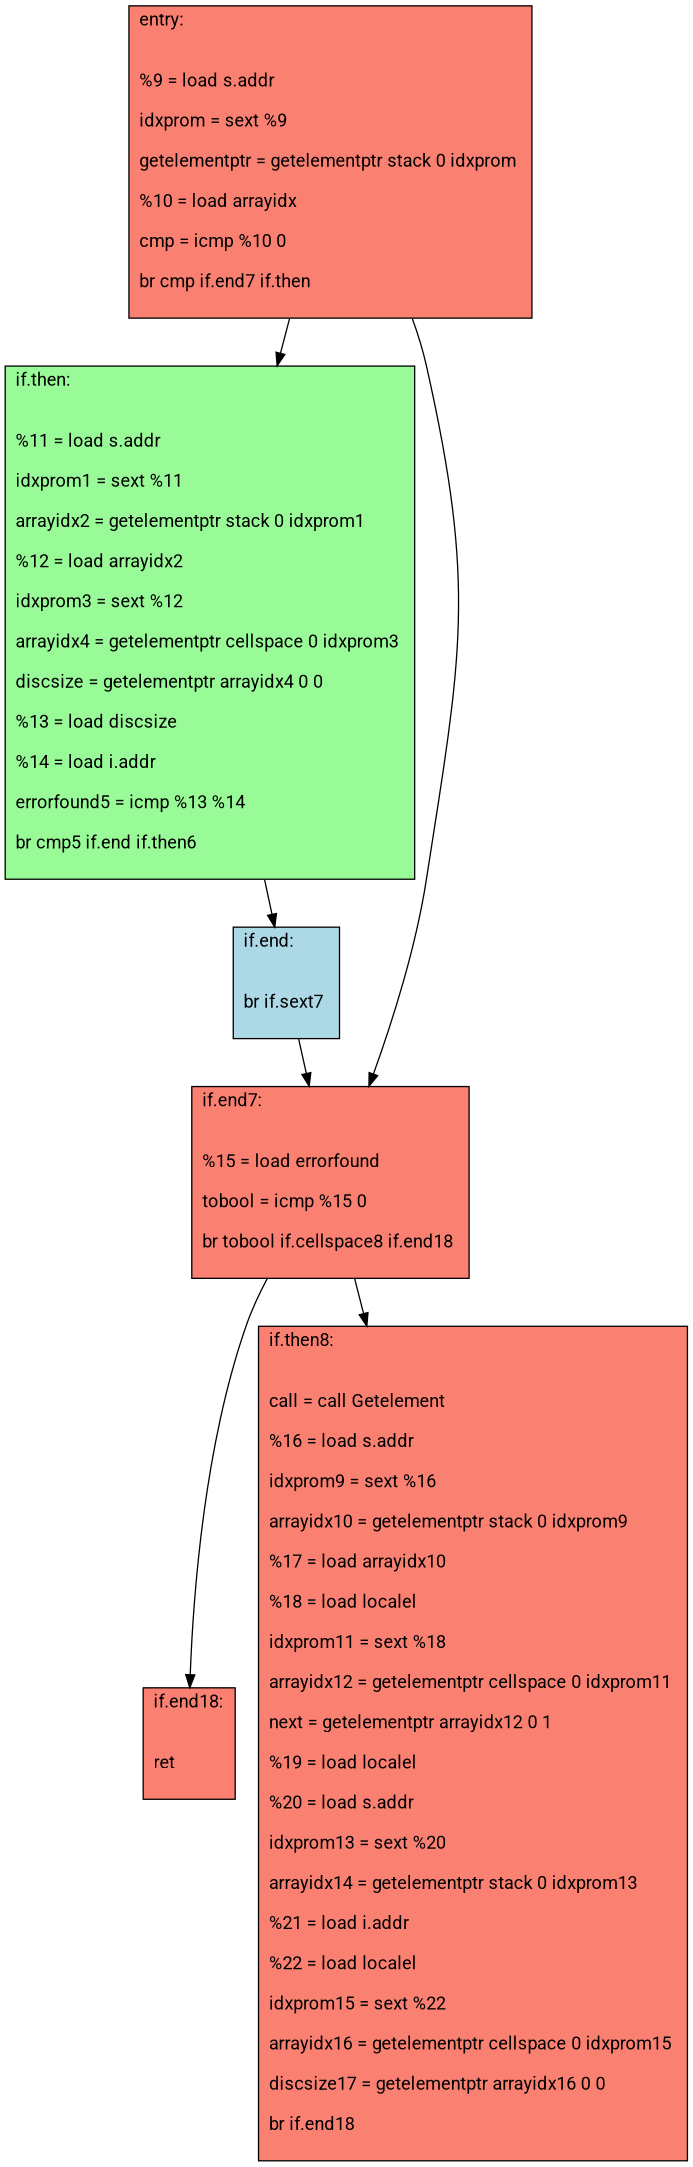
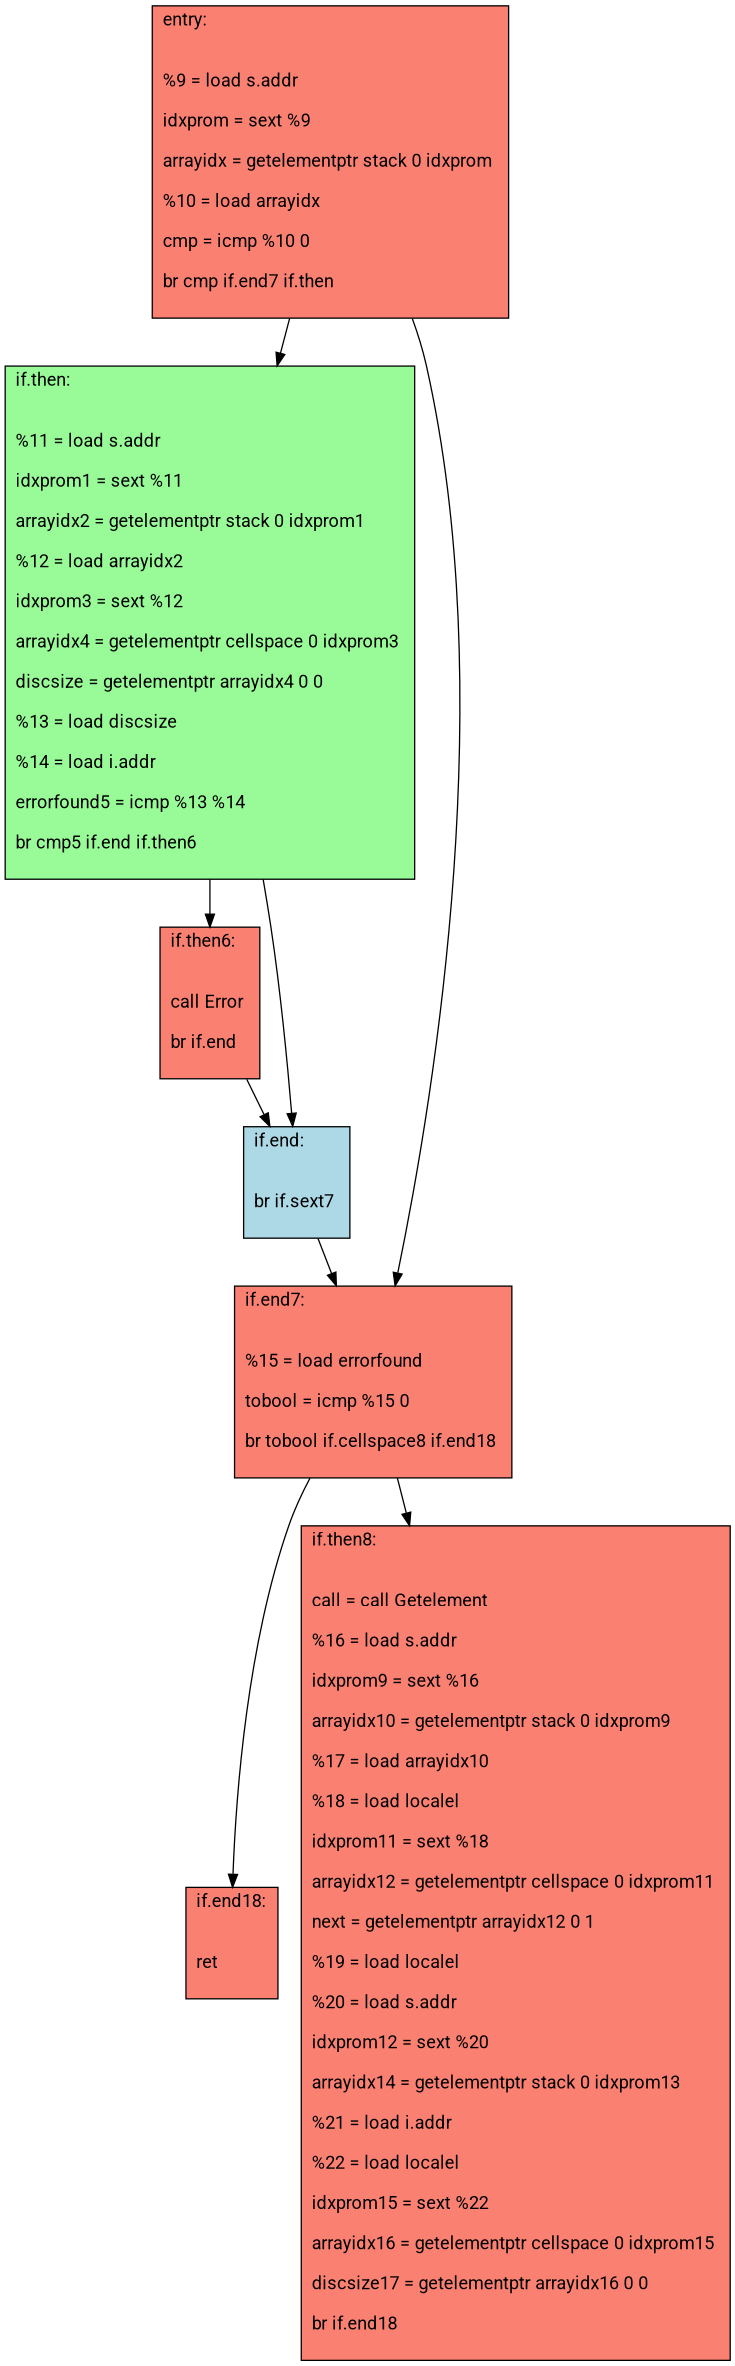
node "entry:": text "getelementptr = getelementptr stack 0 idxprom" -> "arrayidx = getelementptr stack 0 idxprom"
node "if.then6:": added
node "if.then8:": text "idxprom13 = sext %20" -> "idxprom12 = sext %20"
